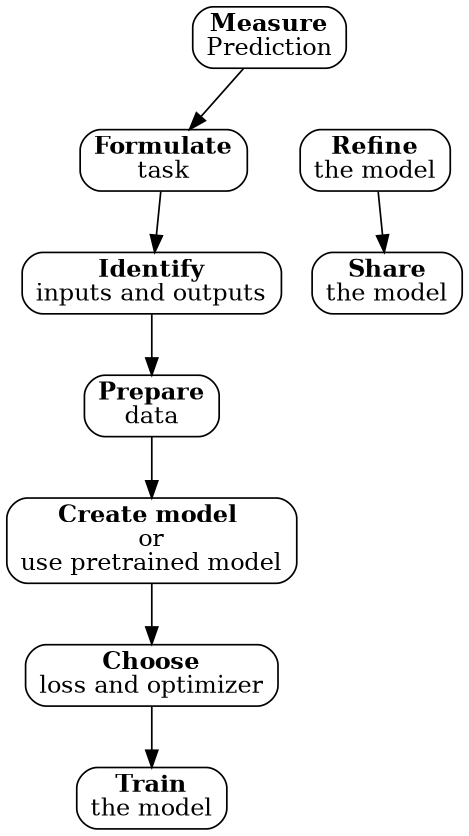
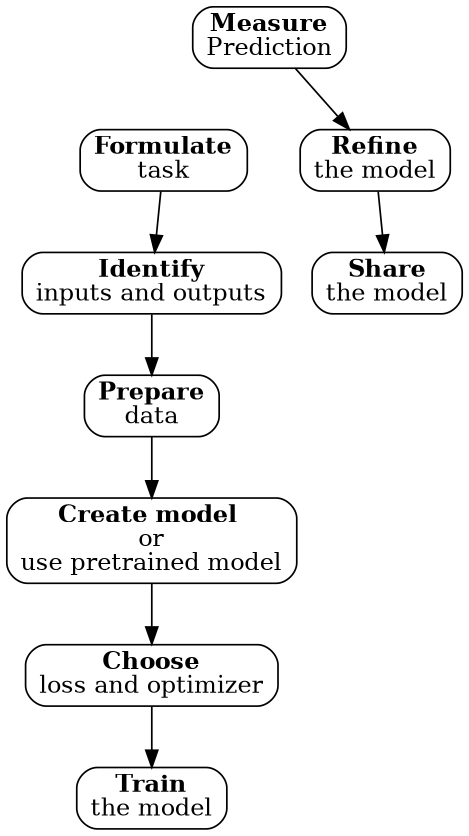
edge "Measure" -> "Formulate": now "Measure" -> "Refine"
